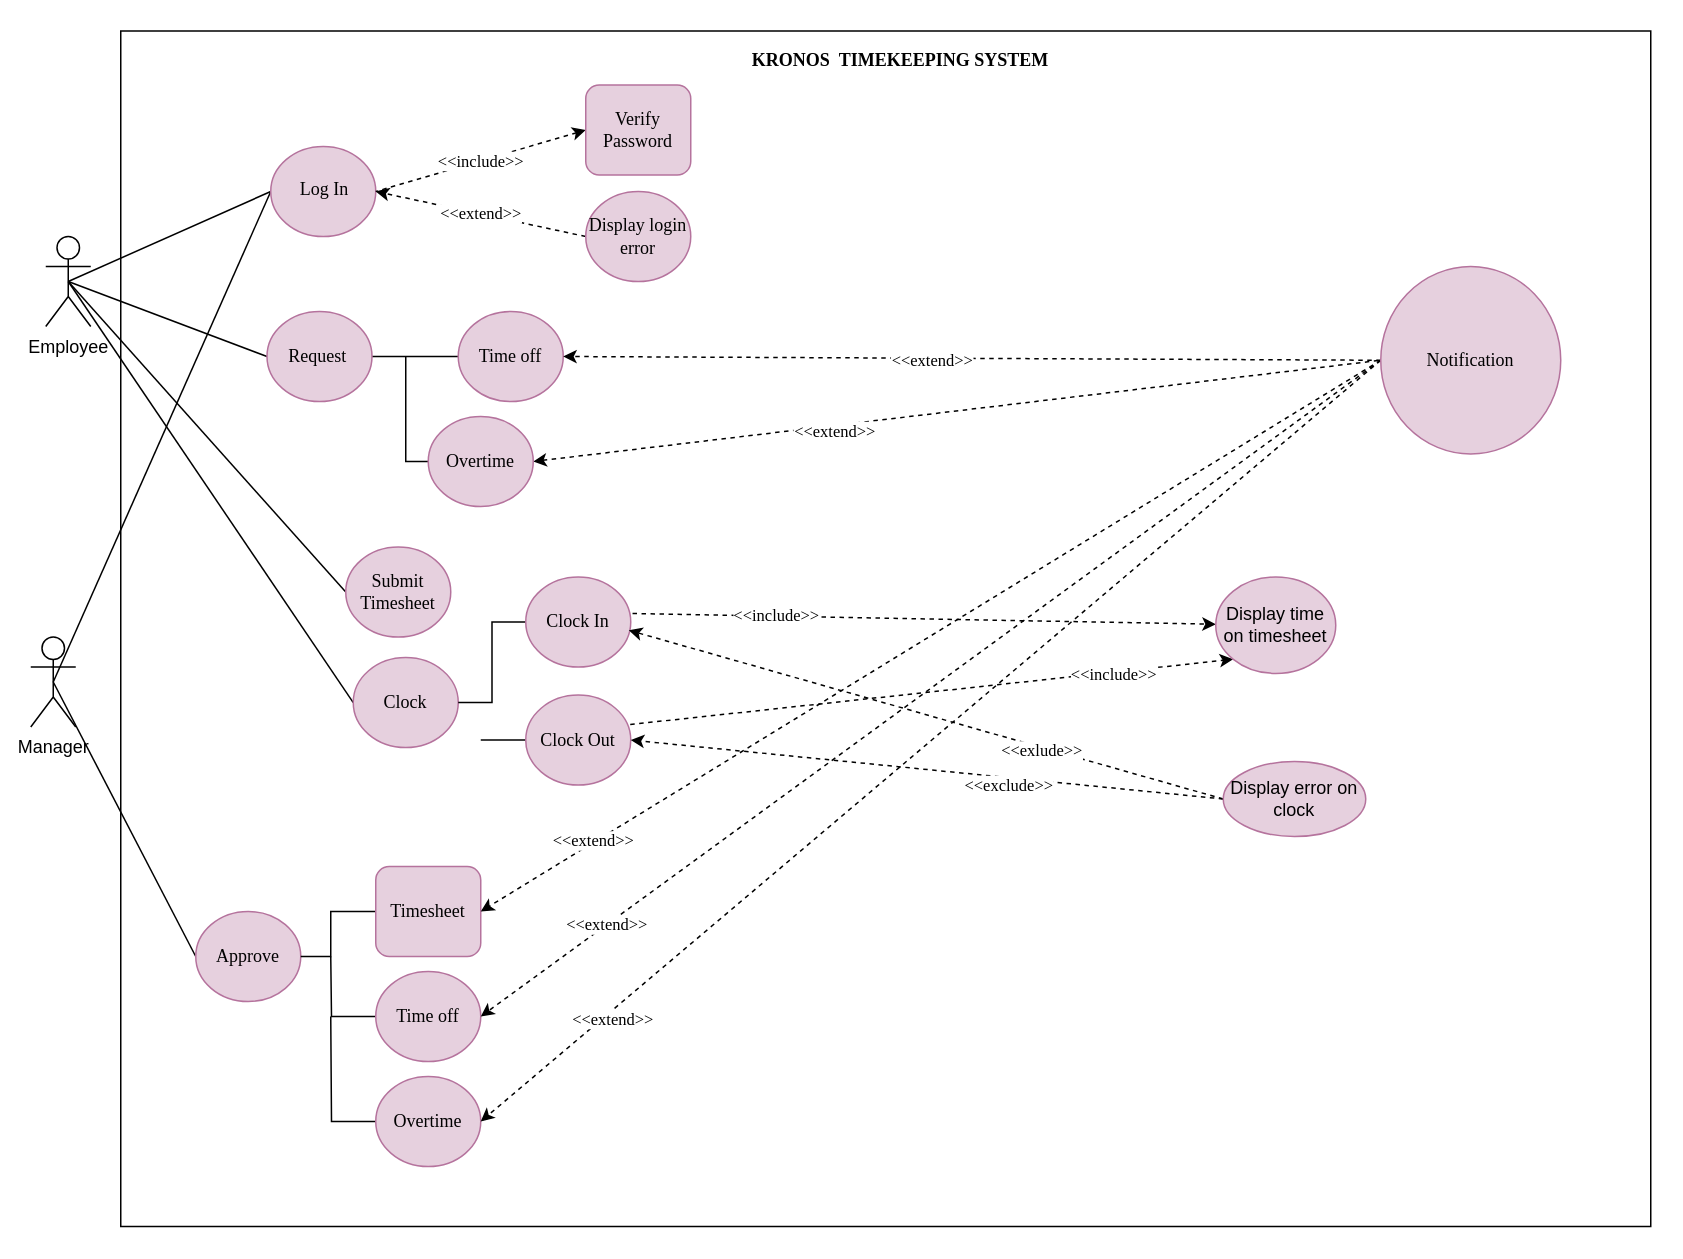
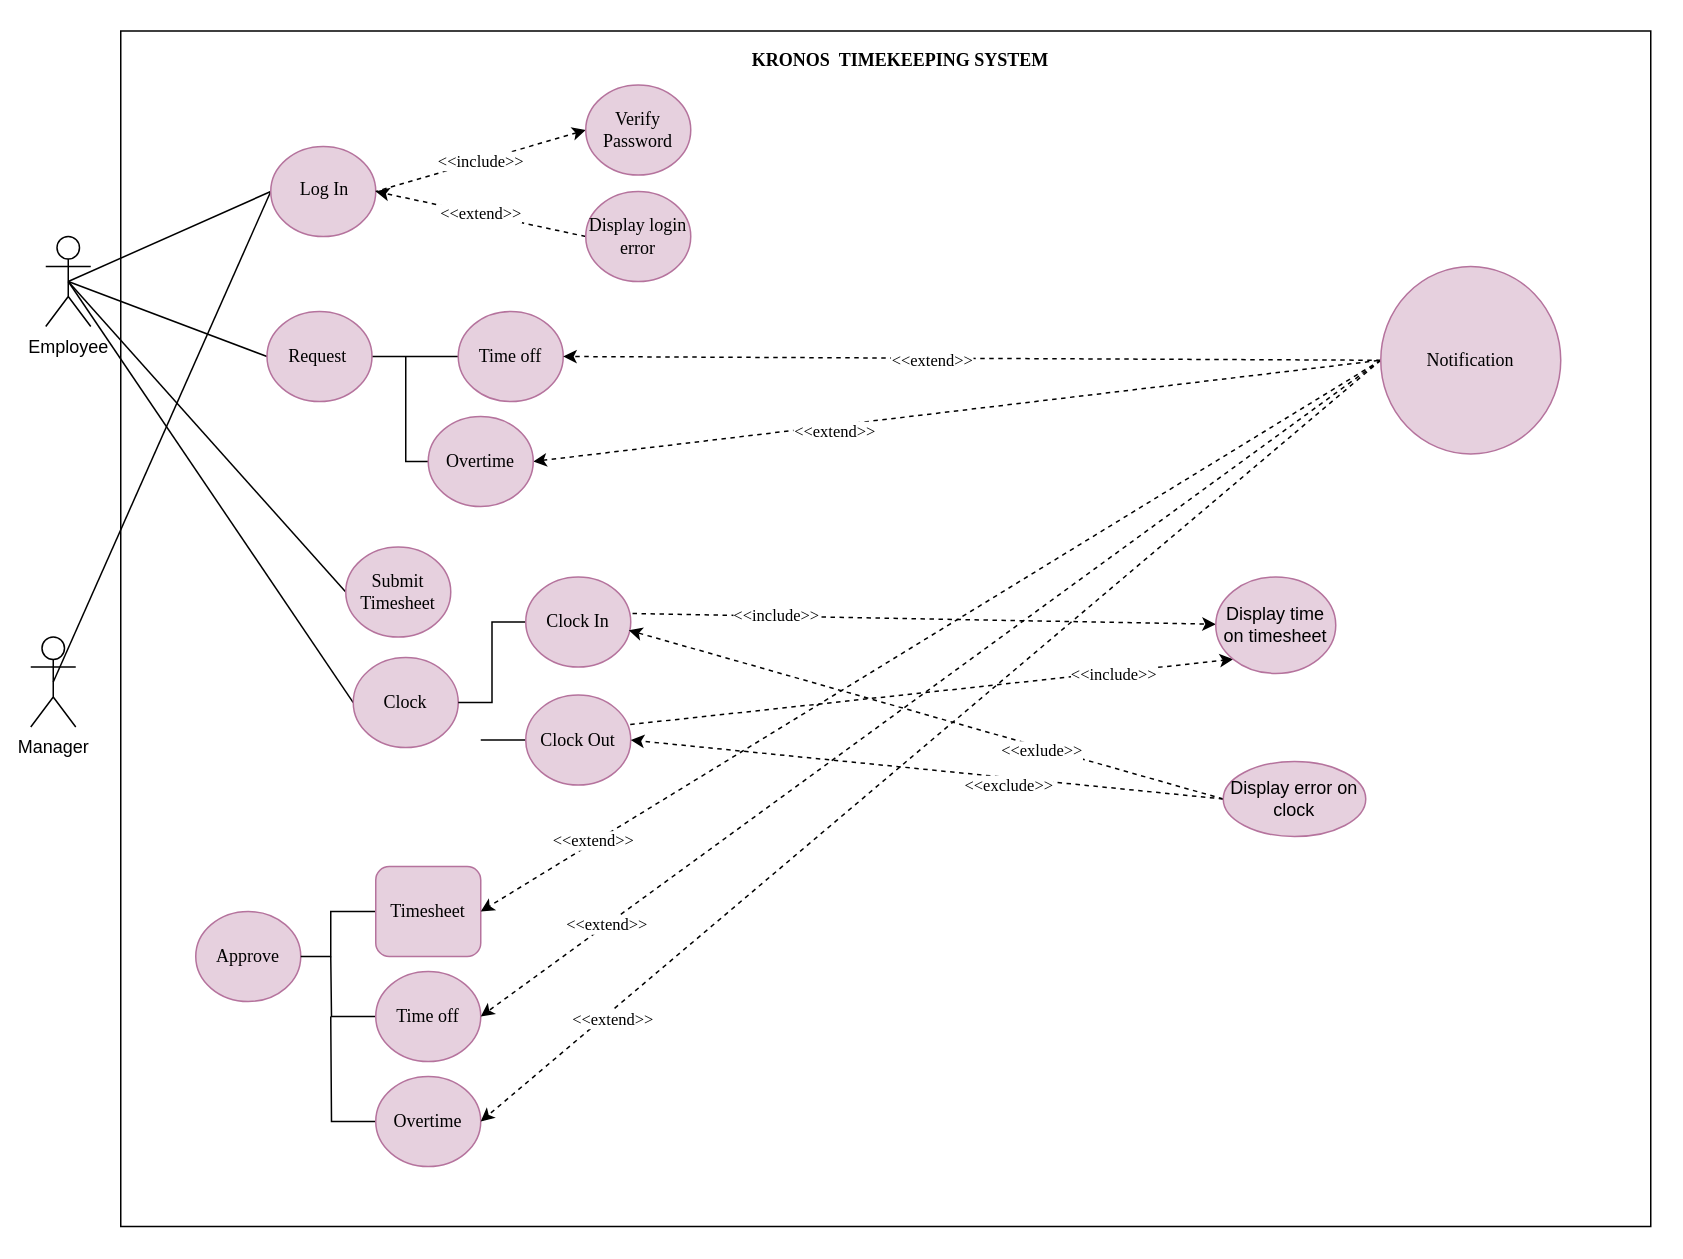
node "Verify Password": shape rounded rectangle -> ellipse
edge "Manager" -- "Approve": removed
